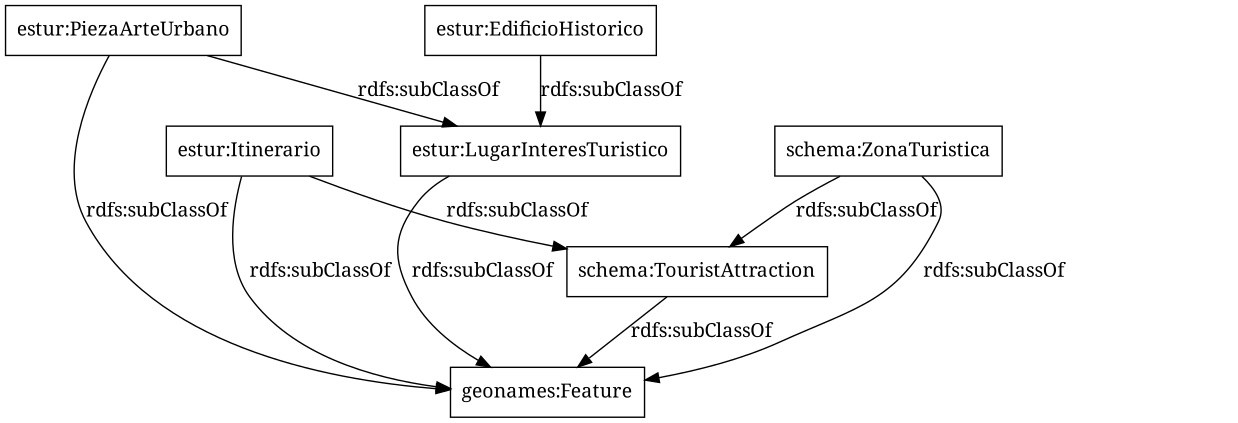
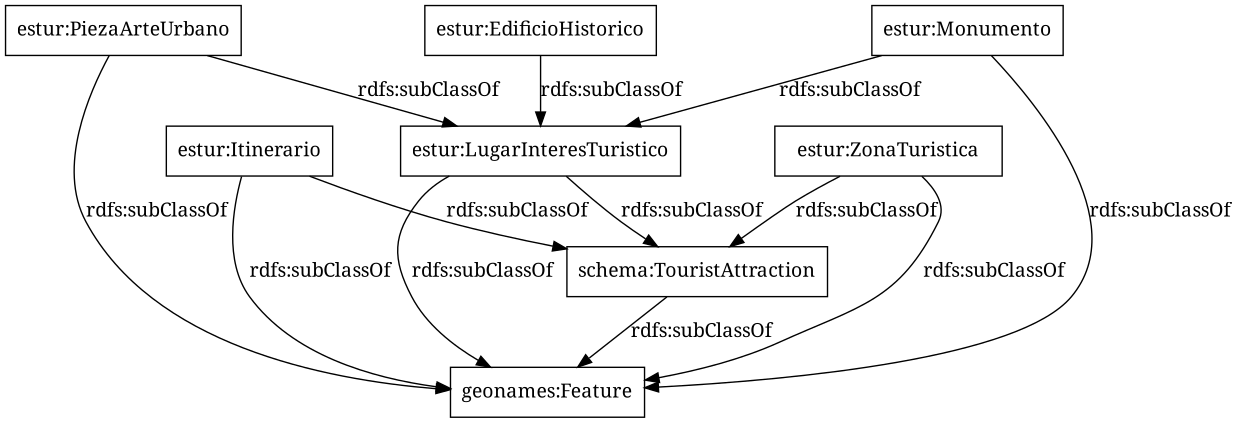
node "estur:Monumento": added
node "schema:ZonaTuristica": label "schema:ZonaTuristica" -> "estur:ZonaTuristica"
edge "estur:LugarInteresTuristico" -> "schema:TouristAttraction": added, label "rdfs:subClassOf"
